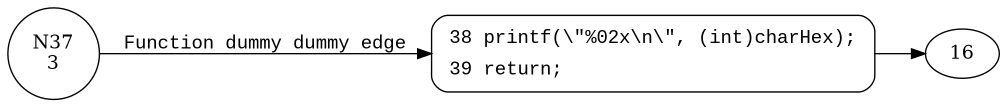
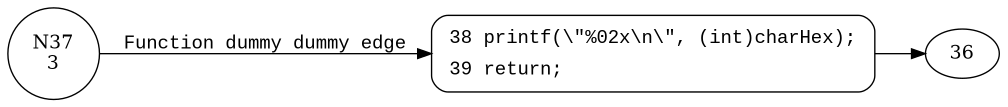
node "16": label "16" -> "36"
